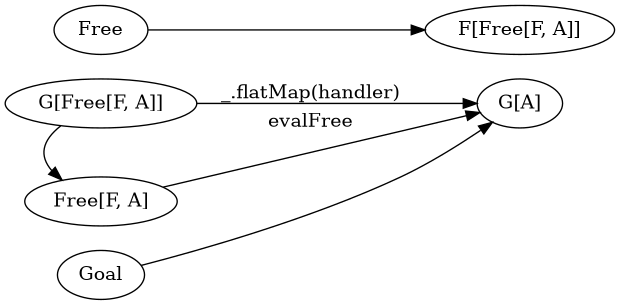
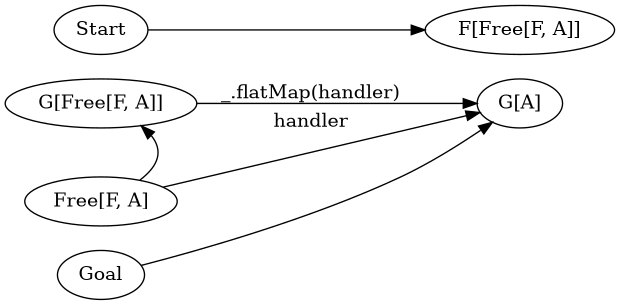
node "Free": label "Free" -> "Start"
edge "Free[F, A]" -> "G[A]": label "evalFree" -> "handler"
edge "G[Free[F, A]]" -> "Free[F, A]": reversed
